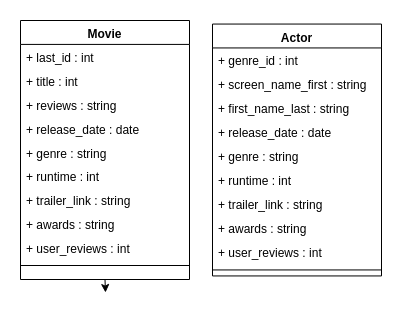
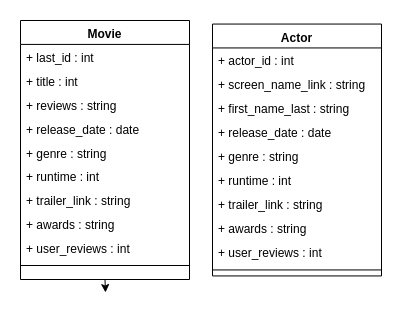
node "+ genre_id : int": label "+ genre_id : int" -> "+ actor_id : int"
node "+ screen_name_first : string": label "+ screen_name_first : string" -> "+ screen_name_link : string"
